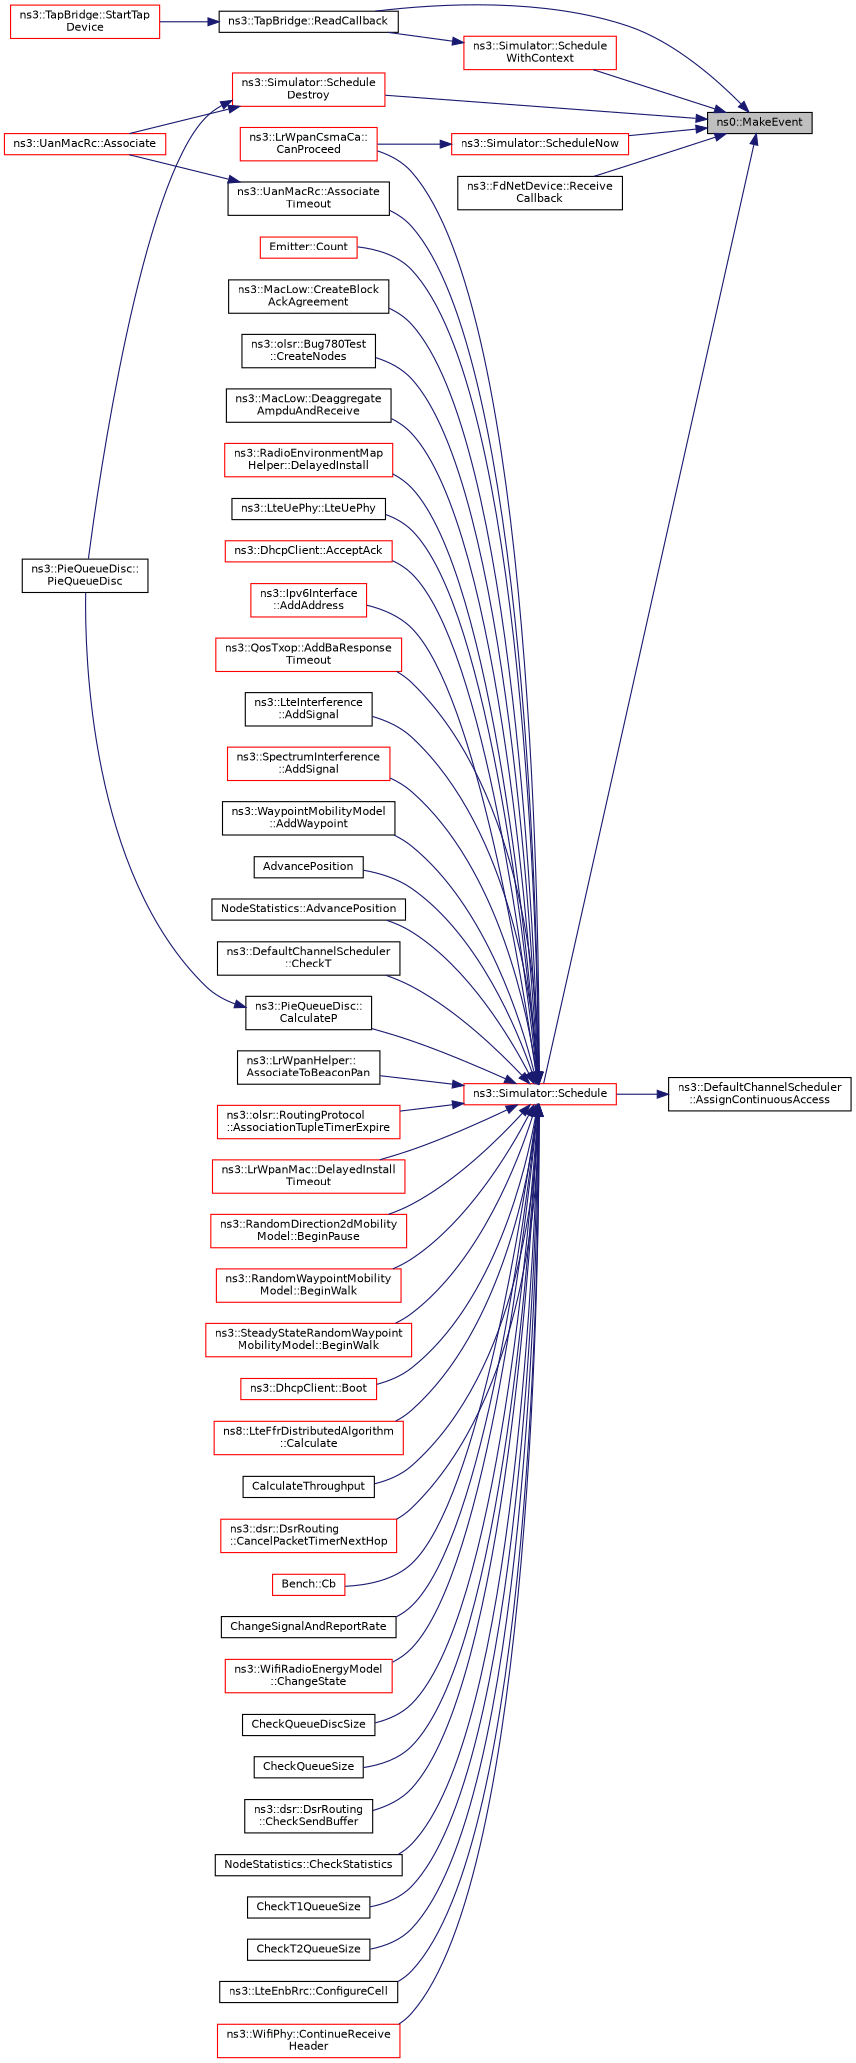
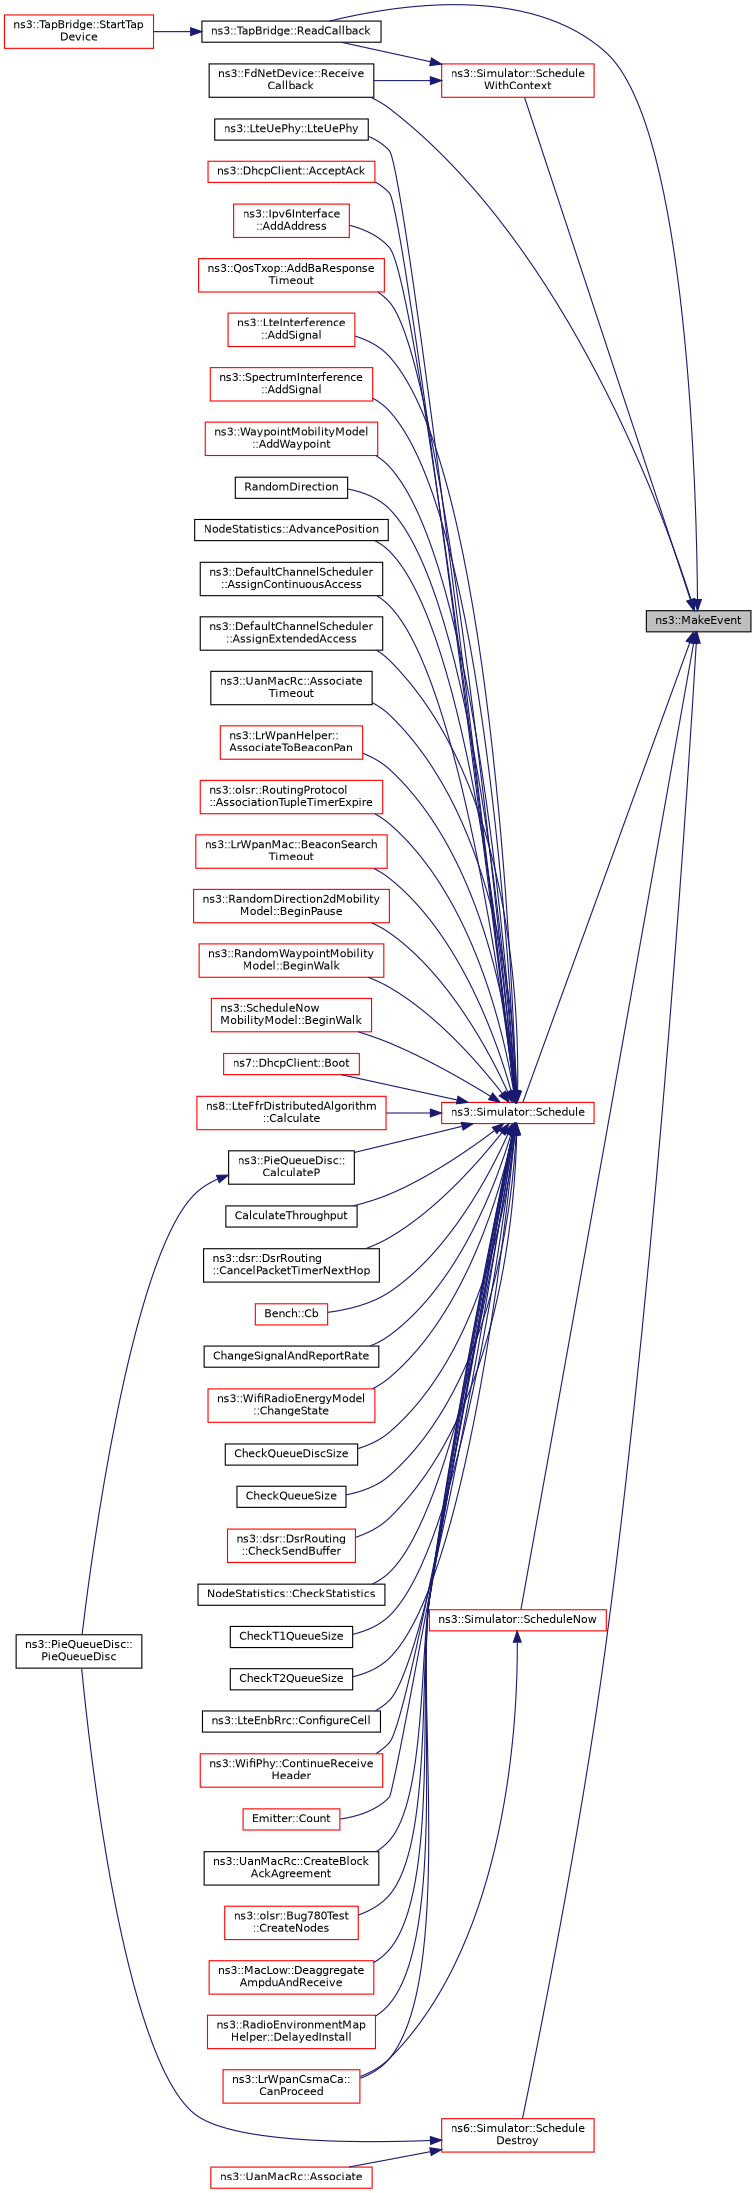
edge "ns3::FdNetDevice::Receive Callback" -> "ns3::Simulator::Schedule WithContext": added
node "ns3::Simulator::Schedule Destroy": label "ns3::Simulator::Schedule Destroy" -> "ns6::Simulator::Schedule Destroy"
node "ns0::MakeEvent": label "ns0::MakeEvent" -> "ns3::MakeEvent"
edge "ns3::UanMacRc::Associate" -> "ns3::UanMacRc::Associate Timeout": removed
node "ns3::MacLow::CreateBlock AckAgreement": label "ns3::MacLow::CreateBlock AckAgreement" -> "ns3::UanMacRc::CreateBlock AckAgreement"
node "ns3::olsr::Bug780Test ::CreateNodes": color black -> red
node "ns3::MacLow::Deaggregate AmpduAndReceive": color black -> red
node "ns3::LteInterference ::AddSignal": color black -> red
node "ns3::WaypointMobilityModel ::AddWaypoint": color black -> red
node "AdvancePosition": label "AdvancePosition" -> "RandomDirection"
node "ns3::DefaultChannelScheduler ::CheckT": label "ns3::DefaultChannelScheduler ::CheckT" -> "ns3::DefaultChannelScheduler ::AssignExtendedAccess"
node "ns3::LrWpanHelper:: AssociateToBeaconPan": color black -> red
edge "ns3::Simulator::Schedule" -> "ns3::DefaultChannelScheduler ::AssignContinuousAccess": reversed
node "ns3::LrWpanMac::DelayedInstall Timeout": label "ns3::LrWpanMac::DelayedInstall Timeout" -> "ns3::LrWpanMac::BeaconSearch Timeout"
node "ns3::SteadyStateRandomWaypoint MobilityModel::BeginWalk": label "ns3::SteadyStateRandomWaypoint MobilityModel::BeginWalk" -> "ns3::ScheduleNow MobilityModel::BeginWalk"
node "ns3::DhcpClient::Boot": label "ns3::DhcpClient::Boot" -> "ns7::DhcpClient::Boot"
node "ns3::dsr::DsrRouting ::CancelPacketTimerNextHop": color red -> black
node "ns3::dsr::DsrRouting ::CheckSendBuffer": color black -> red
